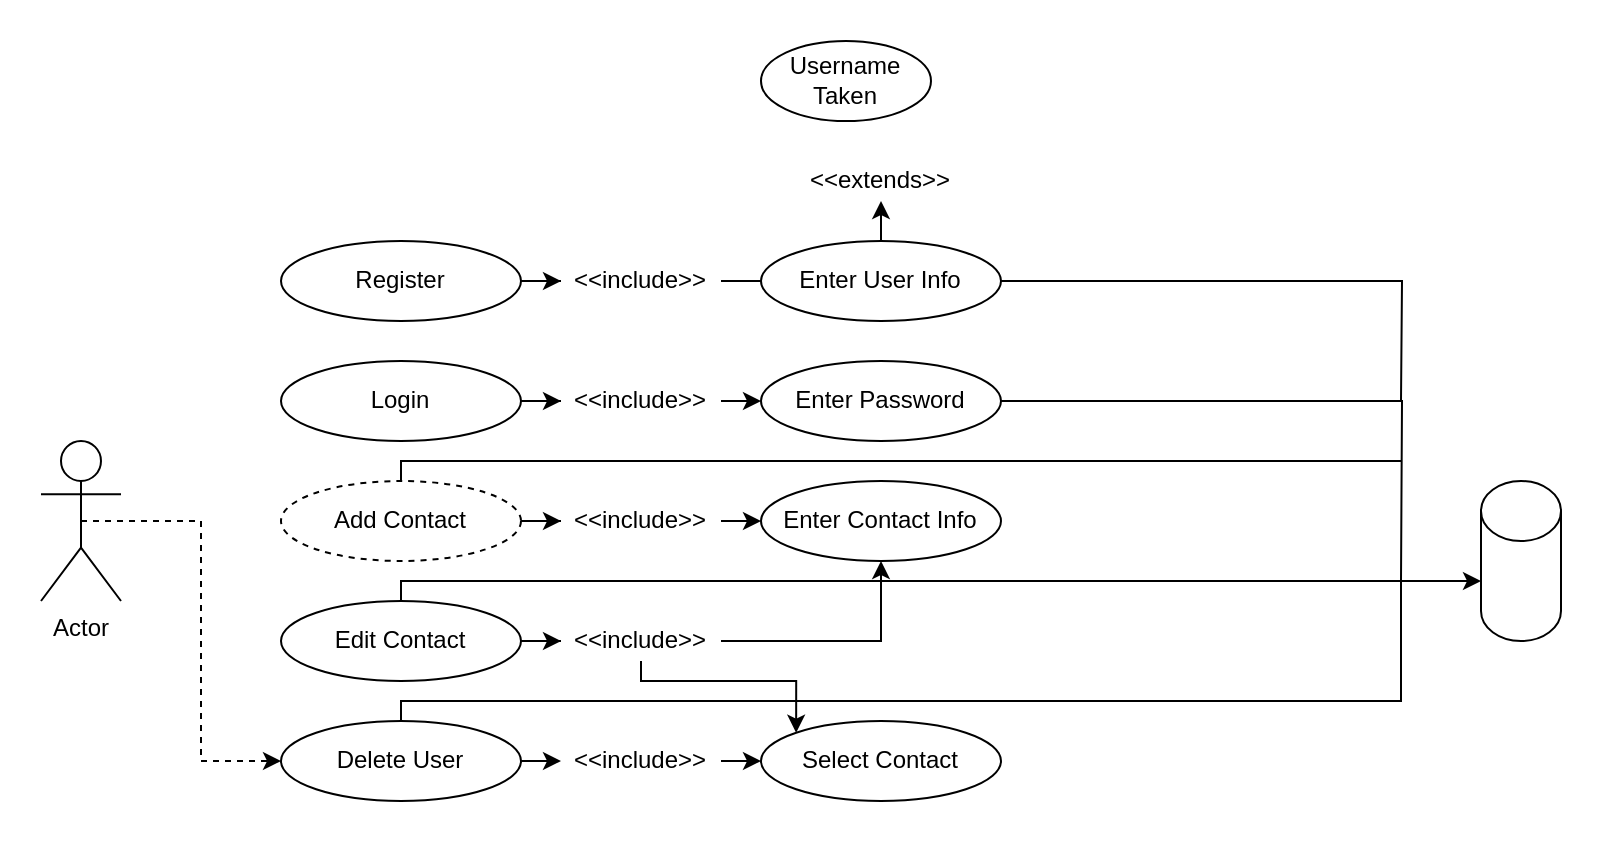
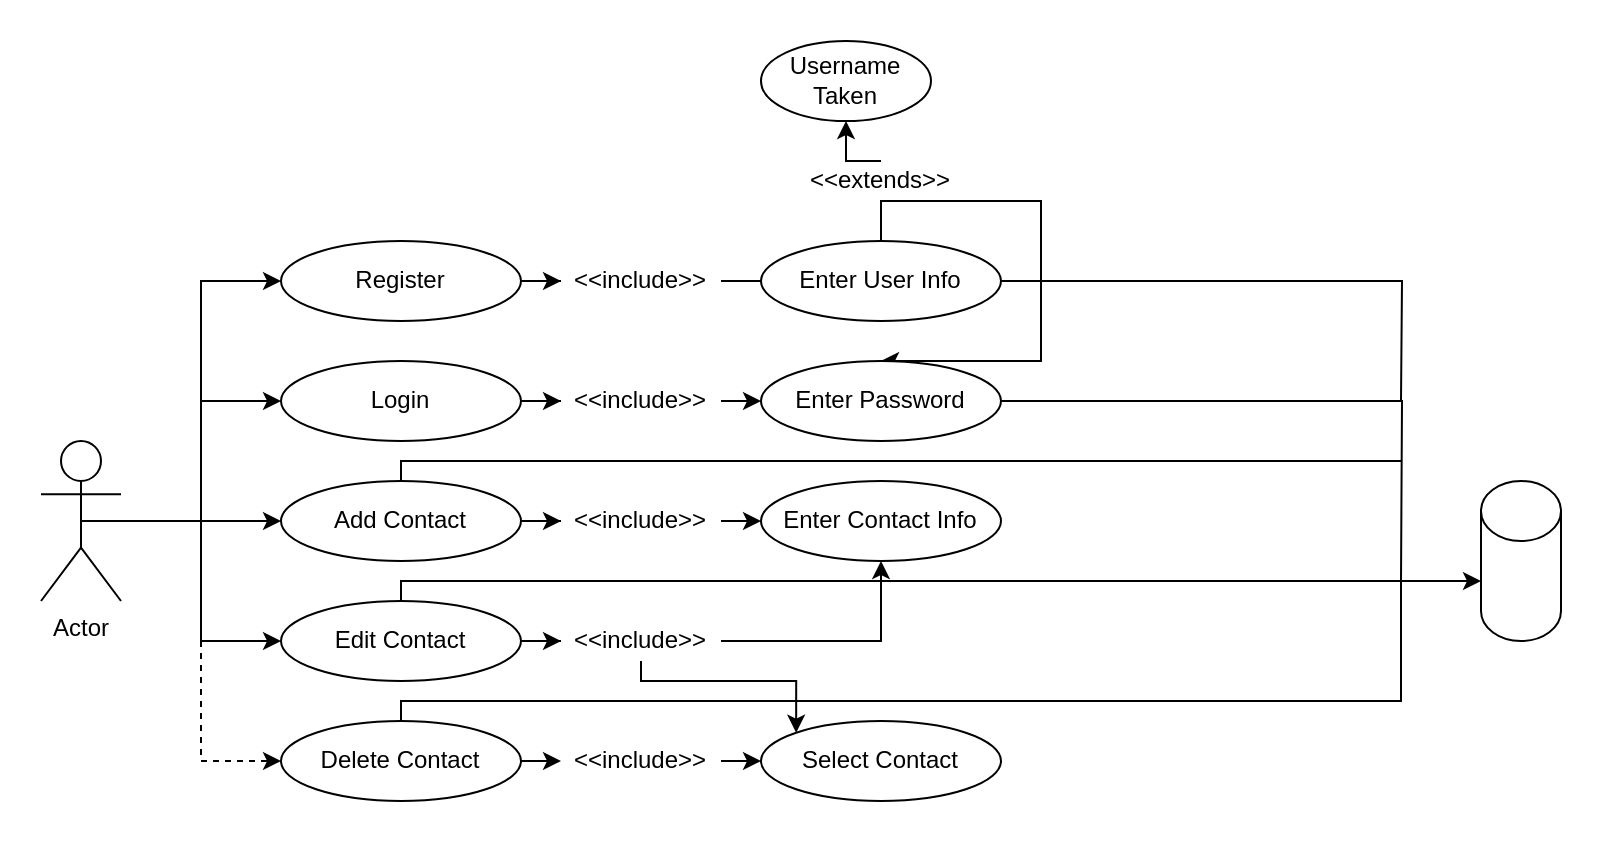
edge "<<extends>>" -> "Username Taken": added
edge "Enter User Info" -> "<<extends>>": now "Enter User Info" -> "Enter Password"
edge "Actor" -> "Register": added
edge "Actor" -> "Login": added
edge "Actor" -> "Add Contact": added
node "Add Contact": style dashed -> solid
edge "Actor" -> "Edit Contact": added
node "Delete User": label "Delete User" -> "Delete Contact"
